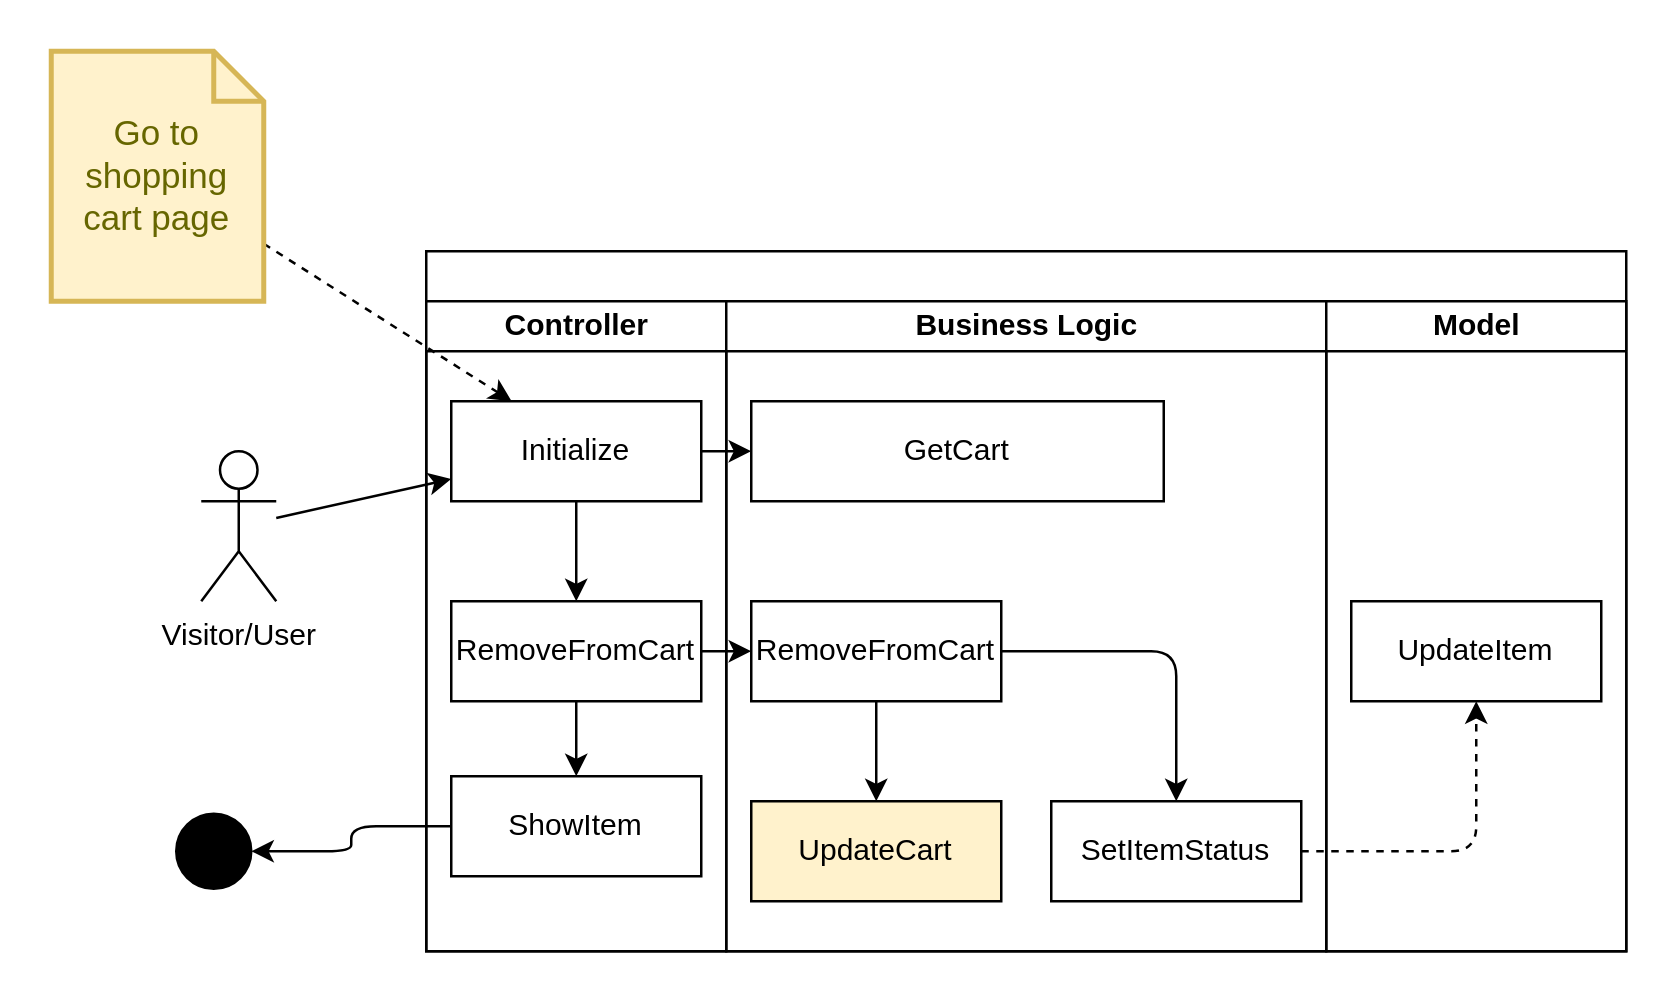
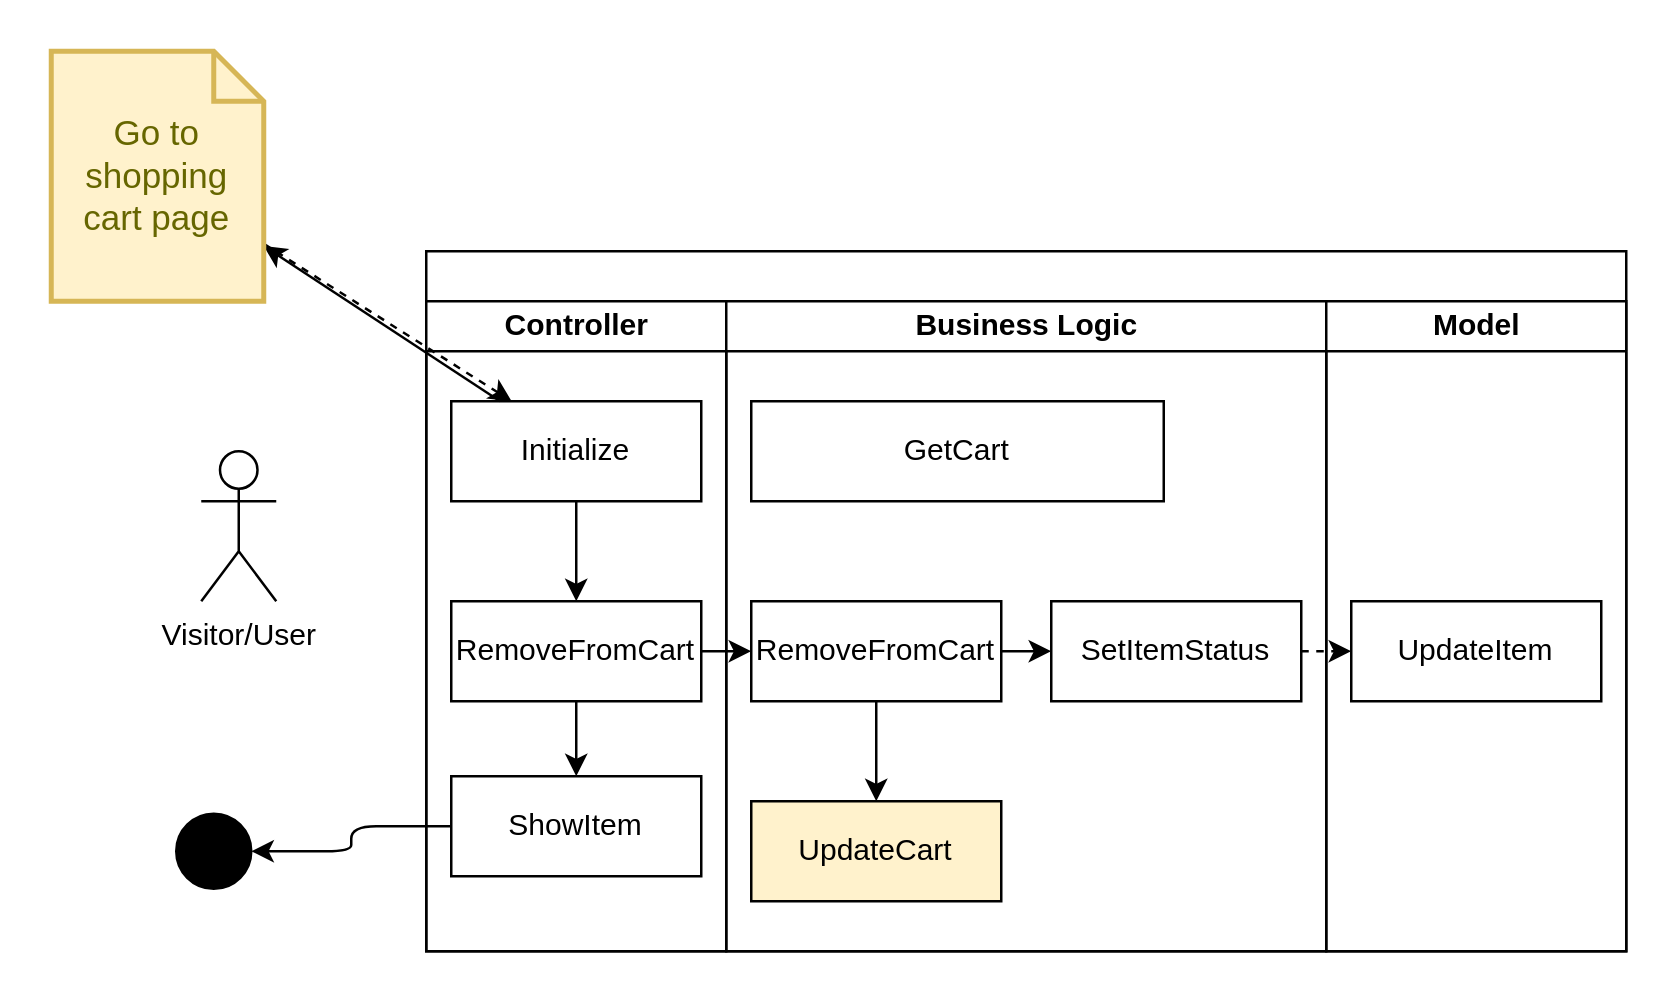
edge "Initialize" -> "GetCart": now "Initialize" -> "Go to shopping cart page"
edge "Visitor/User" -> "Initialize": removed
node "SetItemStatus": moved (1176, 851) -> (1176, 651)
